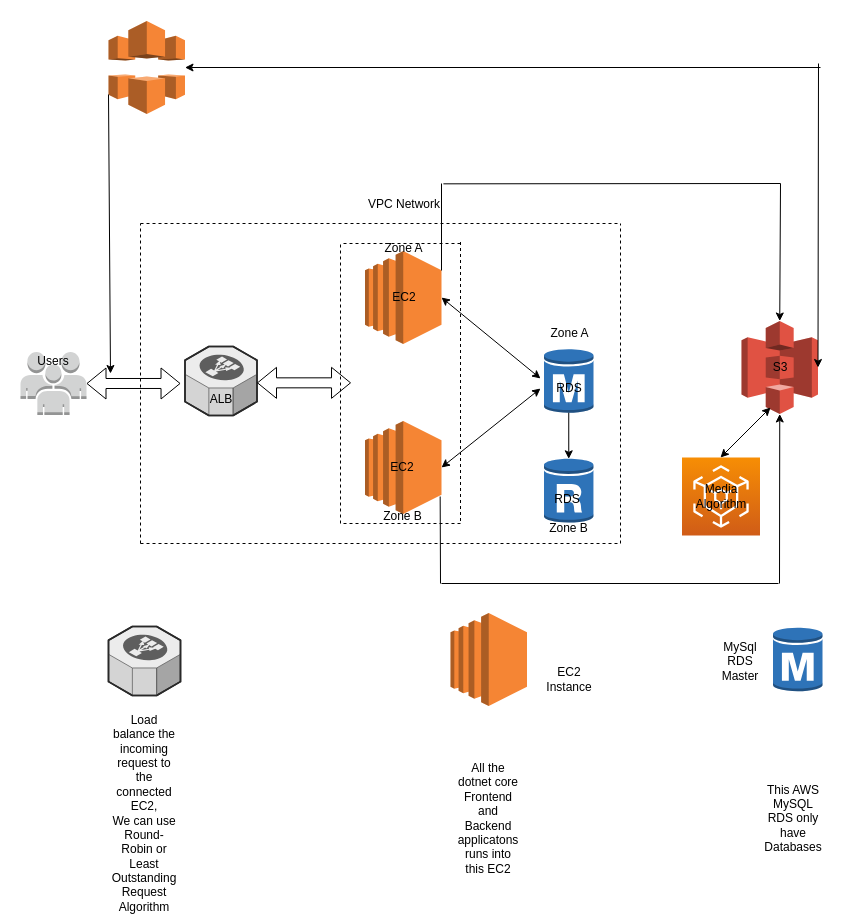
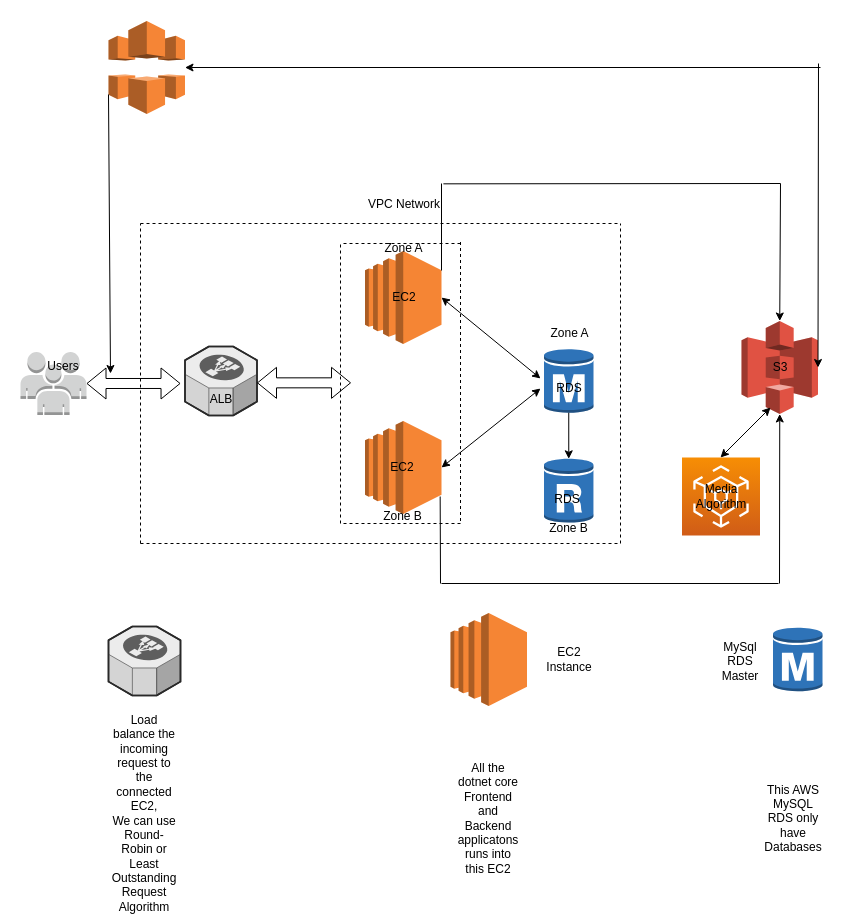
node "Users": moved (54, 362) -> (64, 367)
node "EC2 Instance": moved (569, 680) -> (569, 660)
